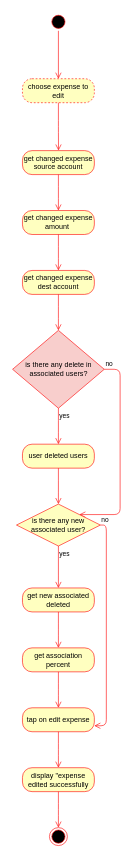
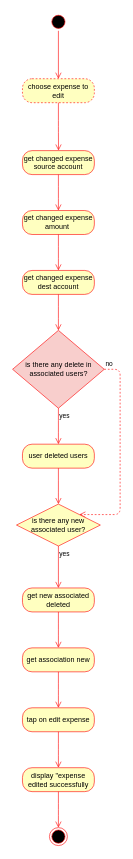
edge "is there any delete in associated users?" -> "is there any new associated user?": style solid -> dashed
edge "is there any new associated user?" -> "tap on edit expense": removed, label "no"
node "get association percent": label "get association percent" -> "get association new"
